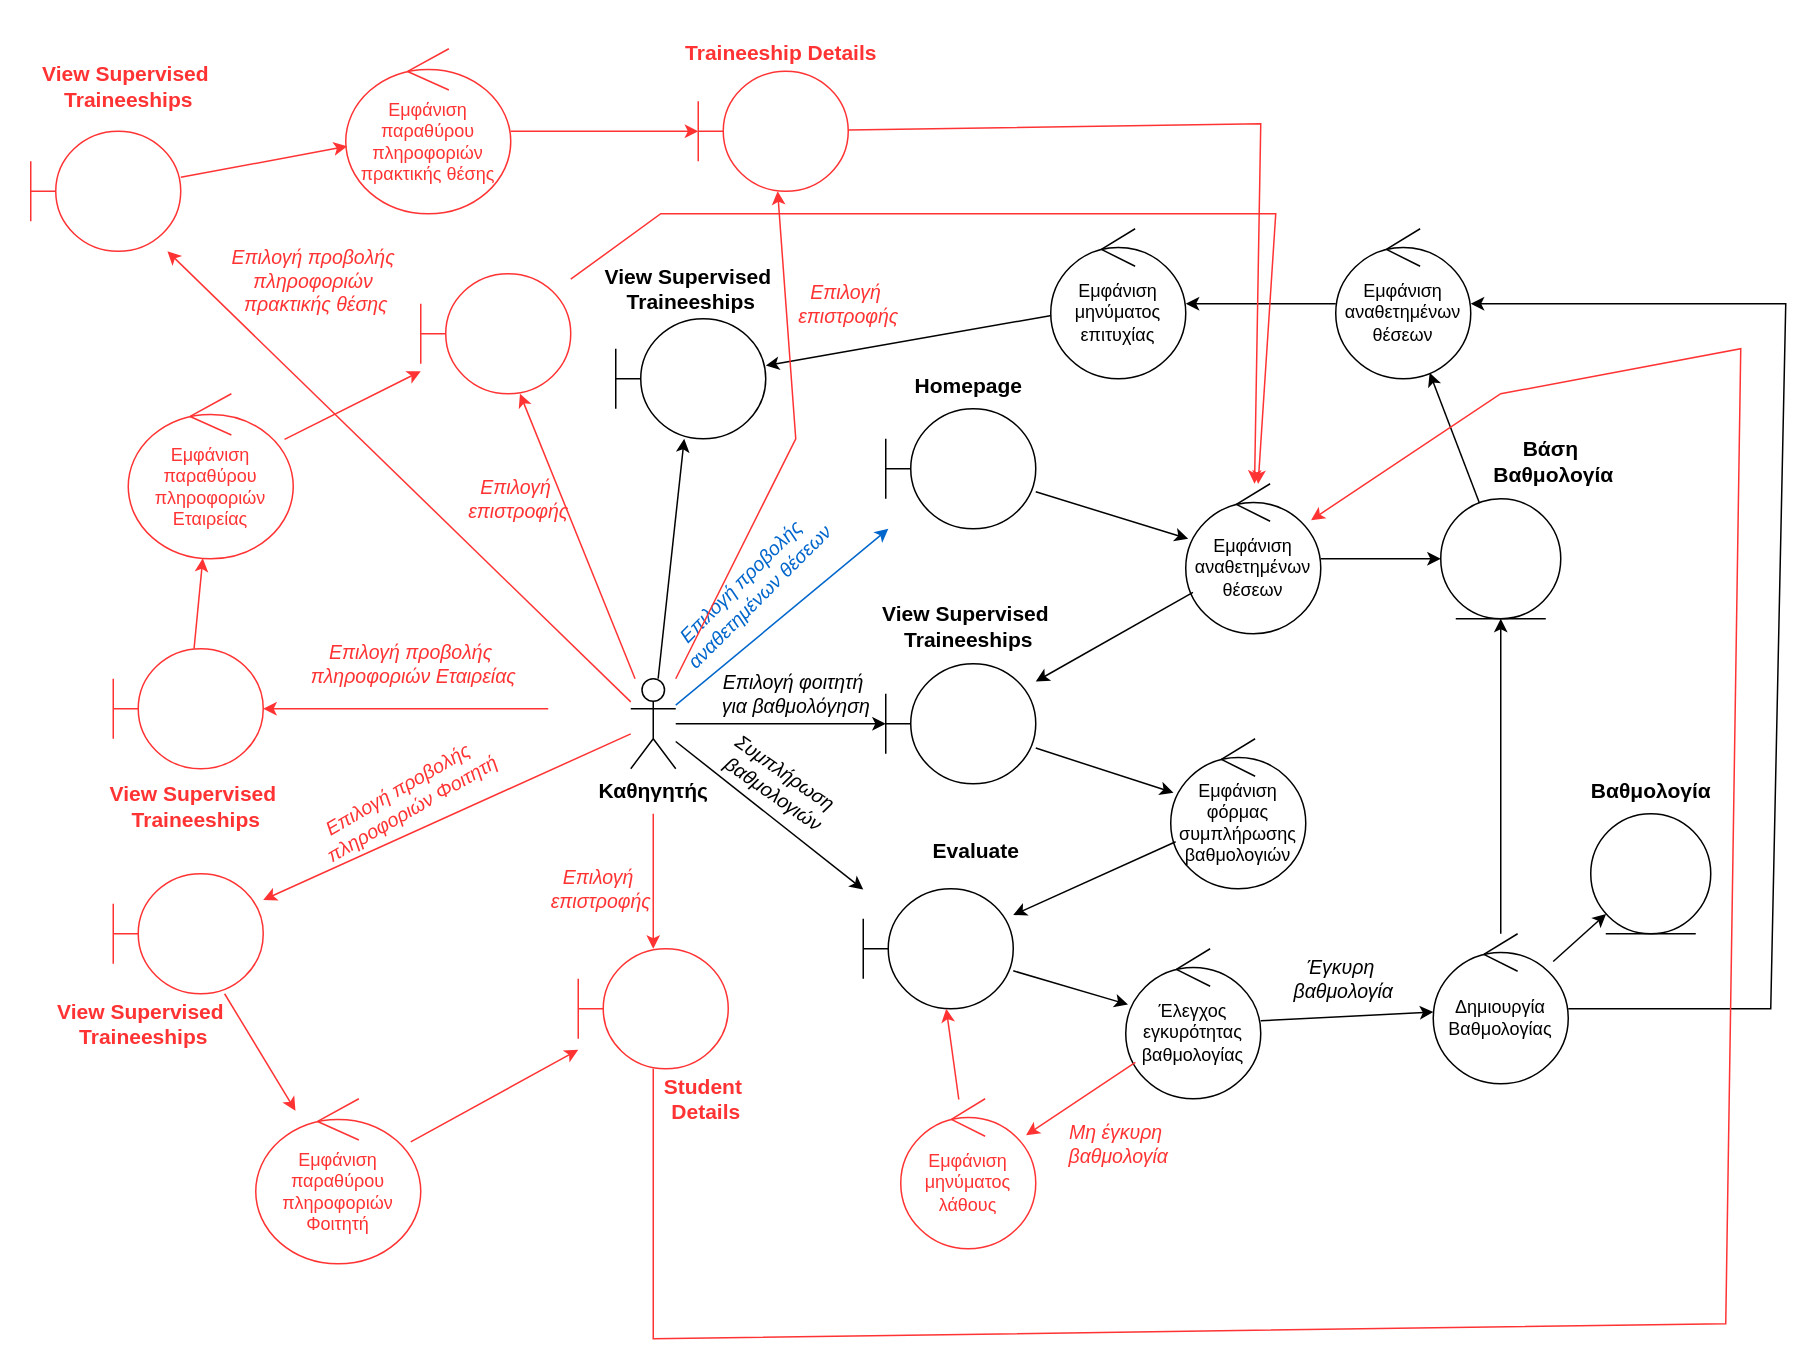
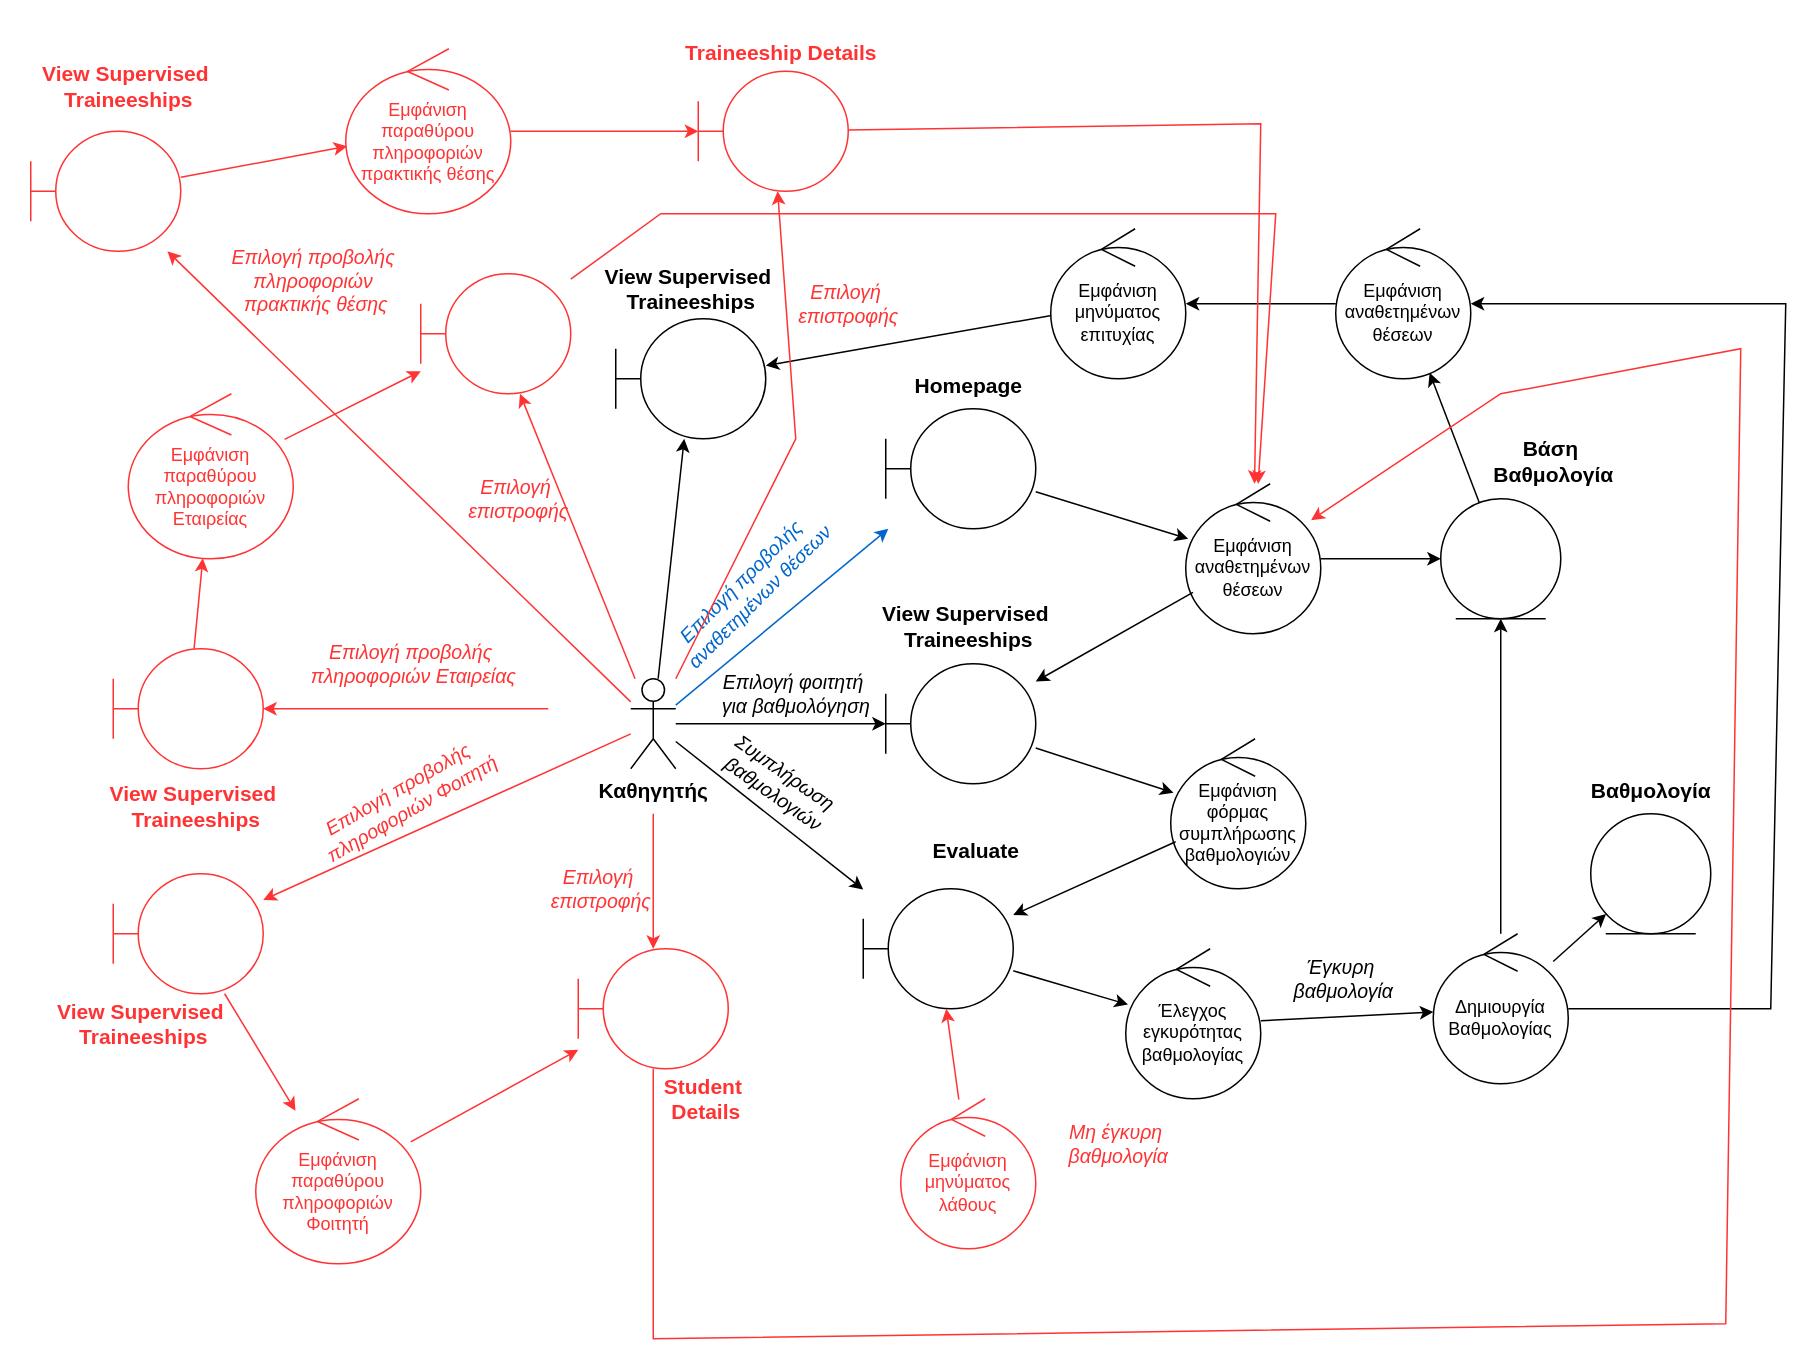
edge "Έλεγχος εγκυρότητας βαθμολογίας" -> "Εμφάνιση μηνύματος λάθους": removed
